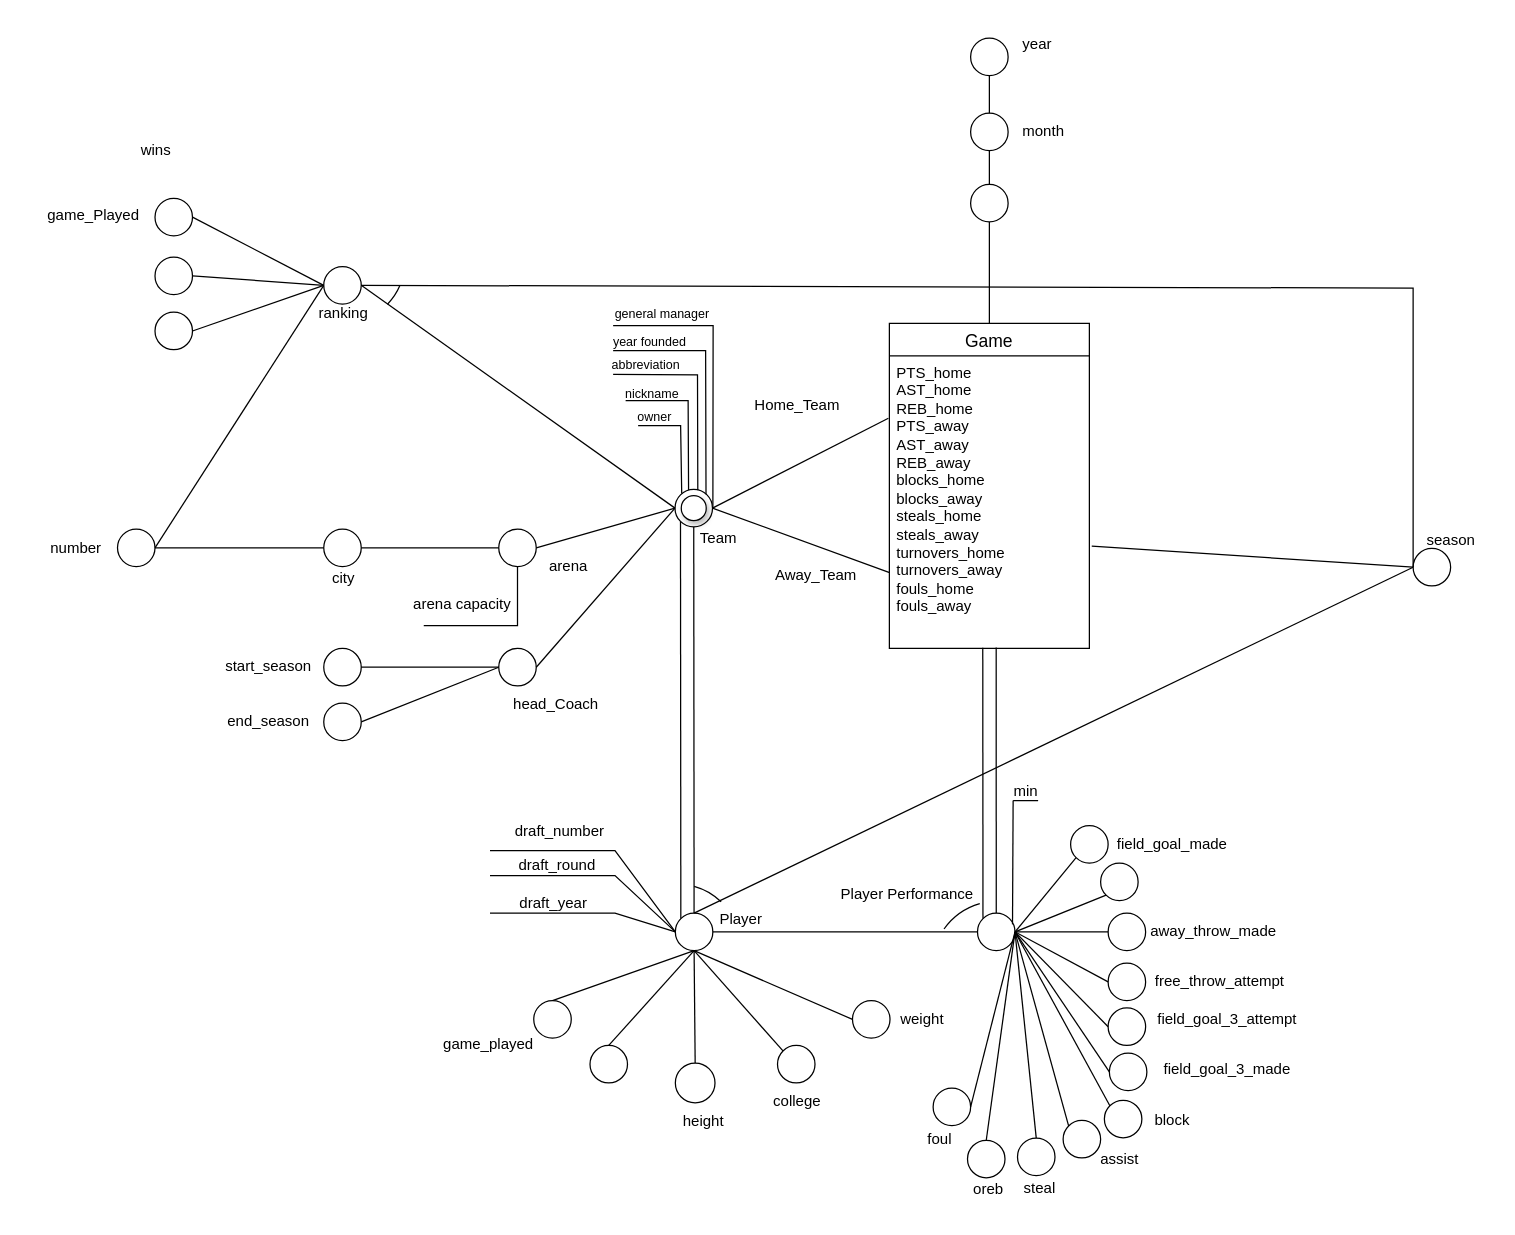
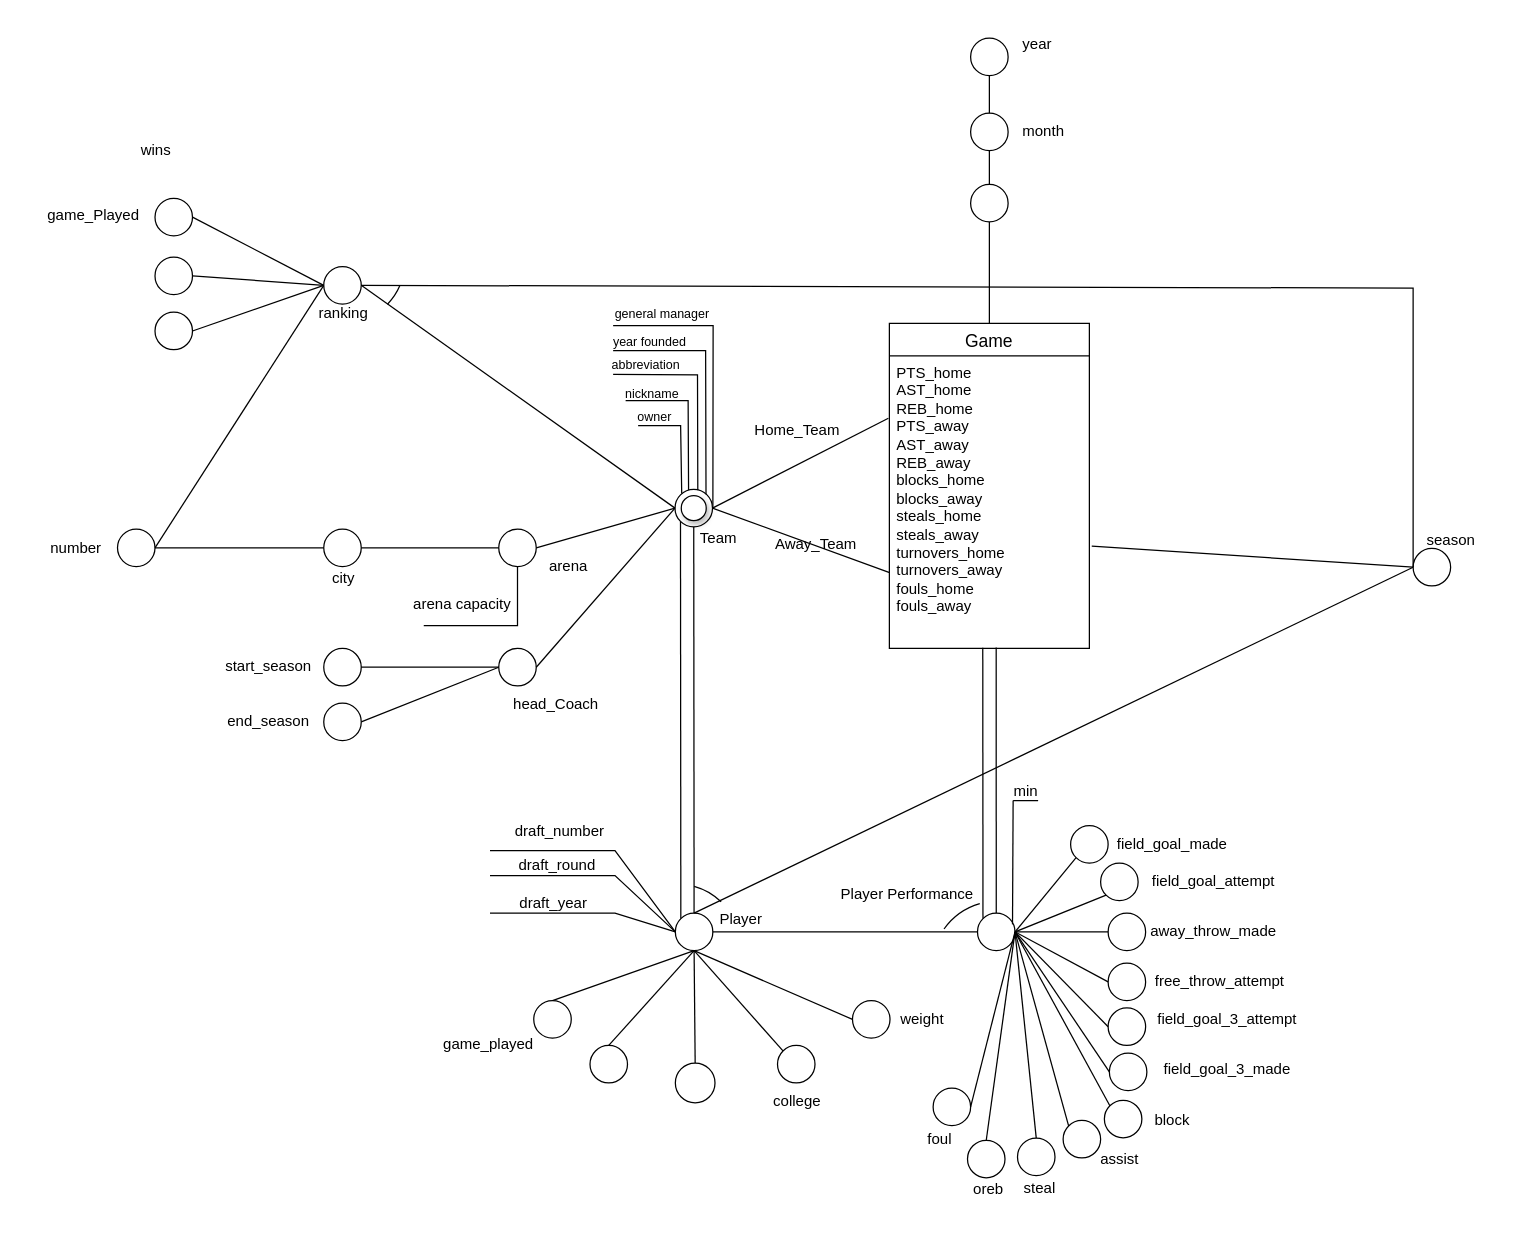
node "Home_Team": moved (796, 406) -> (796, 431)
node "Away_Team": moved (815, 575) -> (815, 544)
node "field_goal_attempt": added
node "height": removed
